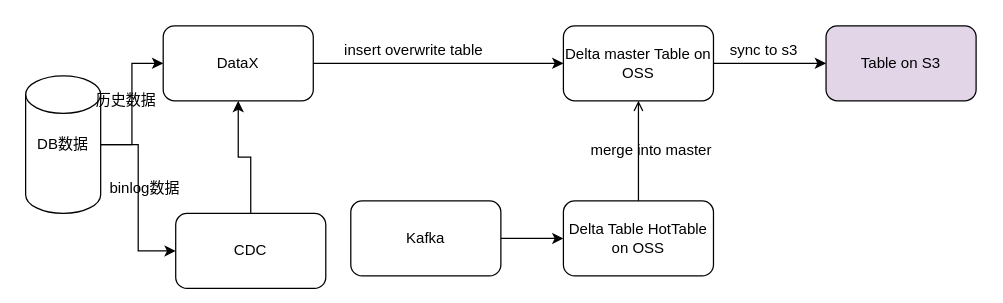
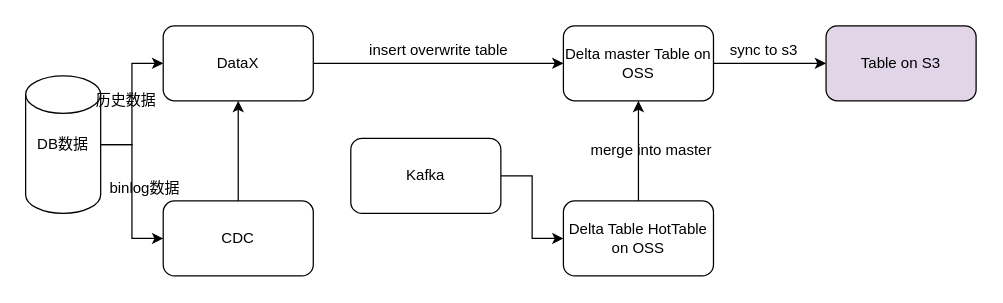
node "insert overwrite table": moved (413, 51) -> (438, 51)
edge "Delta Table HotTable on OSS" -> "Delta master Table on OSS": arrowhead open -> classic
node "Kafka": moved (426, 238) -> (426, 176)
node "CDC": moved (251, 251) -> (238, 238)
